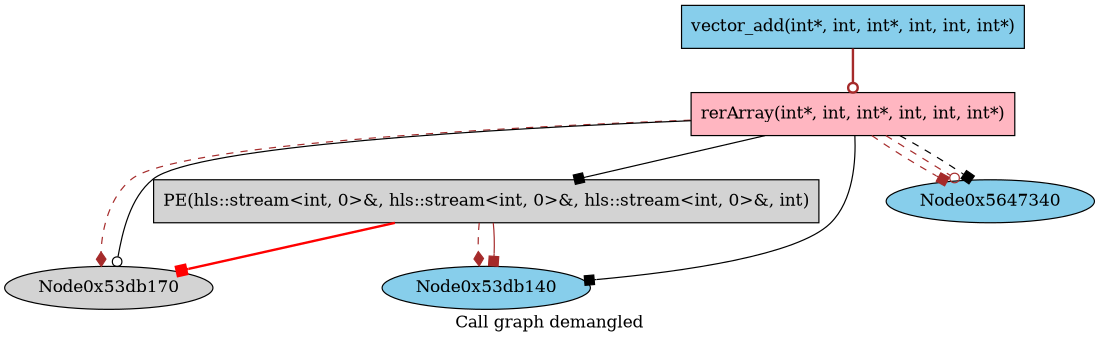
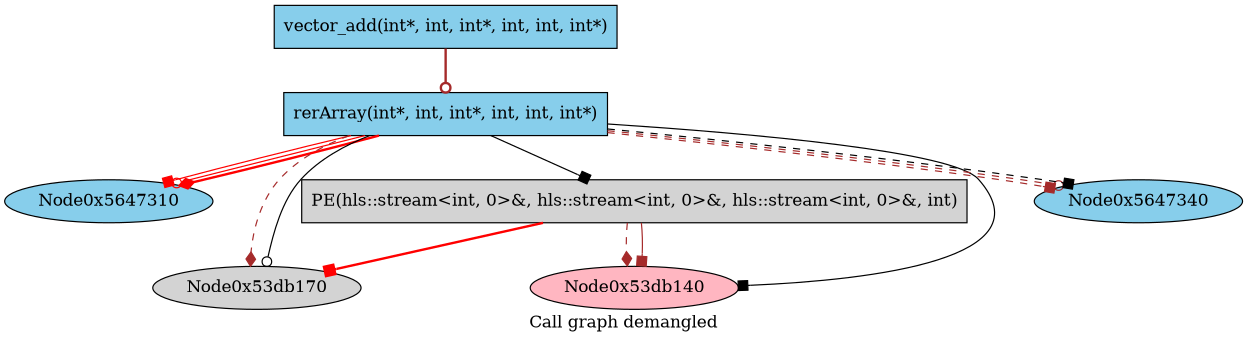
node "rerArray(int*, int, int*, int, int, int*)": fillcolor lightpink -> skyblue
node "Node0x5647310": added
node "Node0x53db140": fillcolor skyblue -> lightpink
